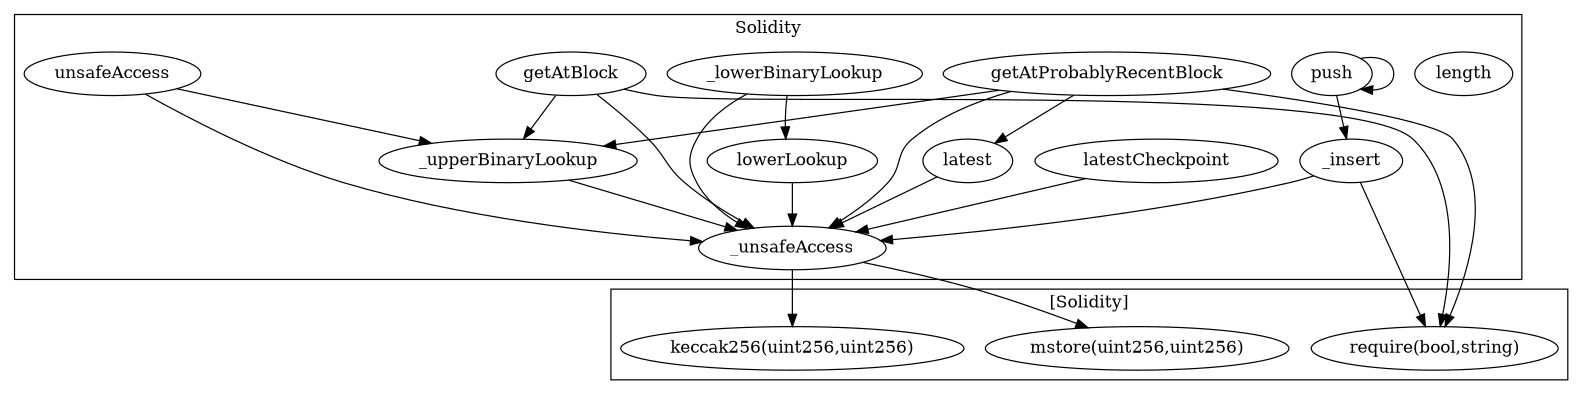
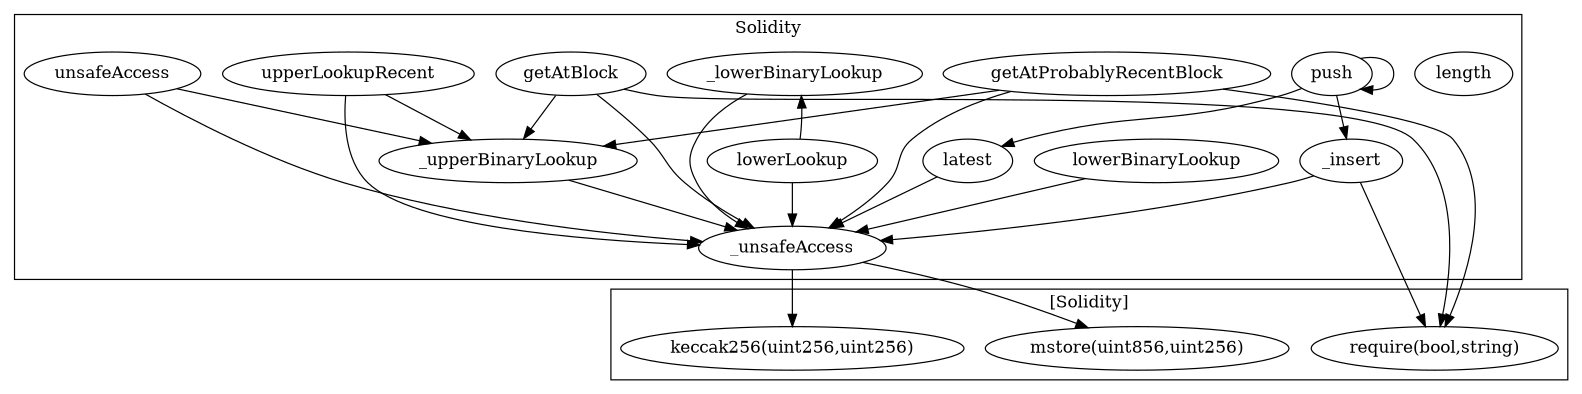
node "upperLookupRecent": added
edge "_lowerBinaryLookup" -> "lowerLookup": reversed
edge "getAtProbablyRecentBlock" -> "latest": now "push" -> "latest"
node "latestCheckpoint": label "latestCheckpoint" -> "lowerBinaryLookup"
node "mstore(uint256,uint256)": label "mstore(uint256,uint256)" -> "mstore(uint856,uint256)"
